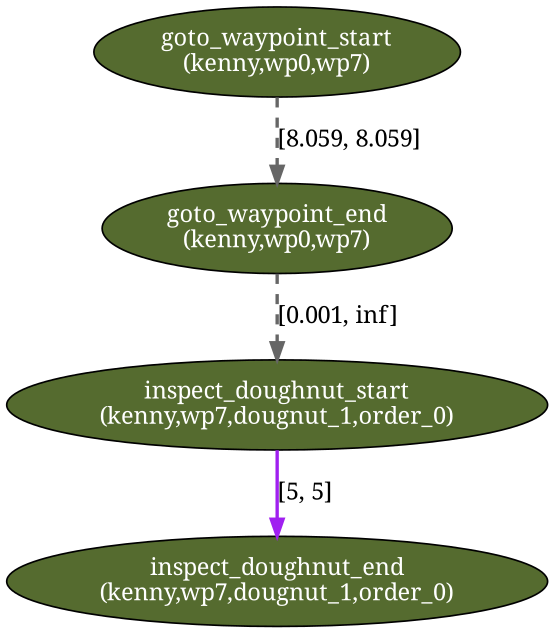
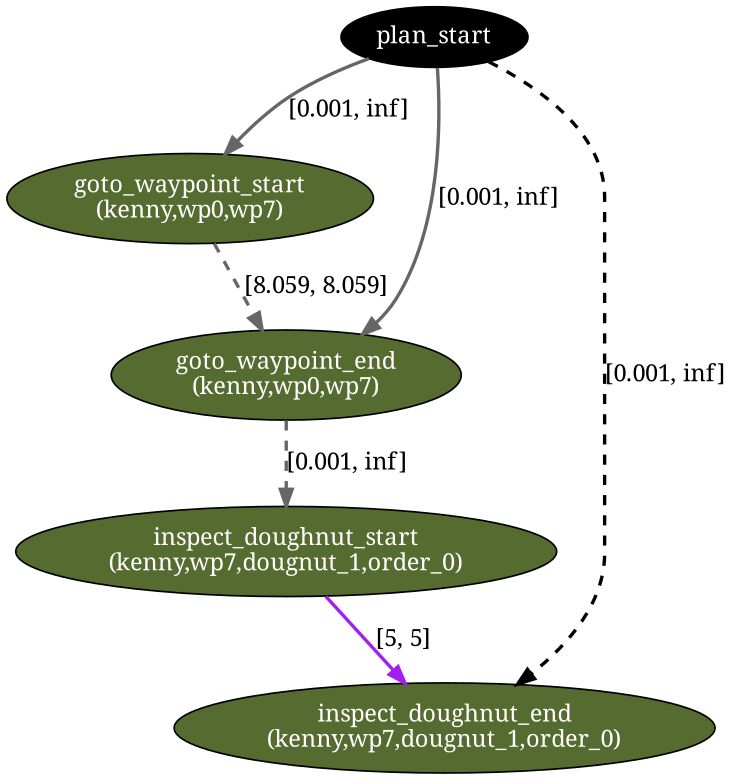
node "plan_start": added
